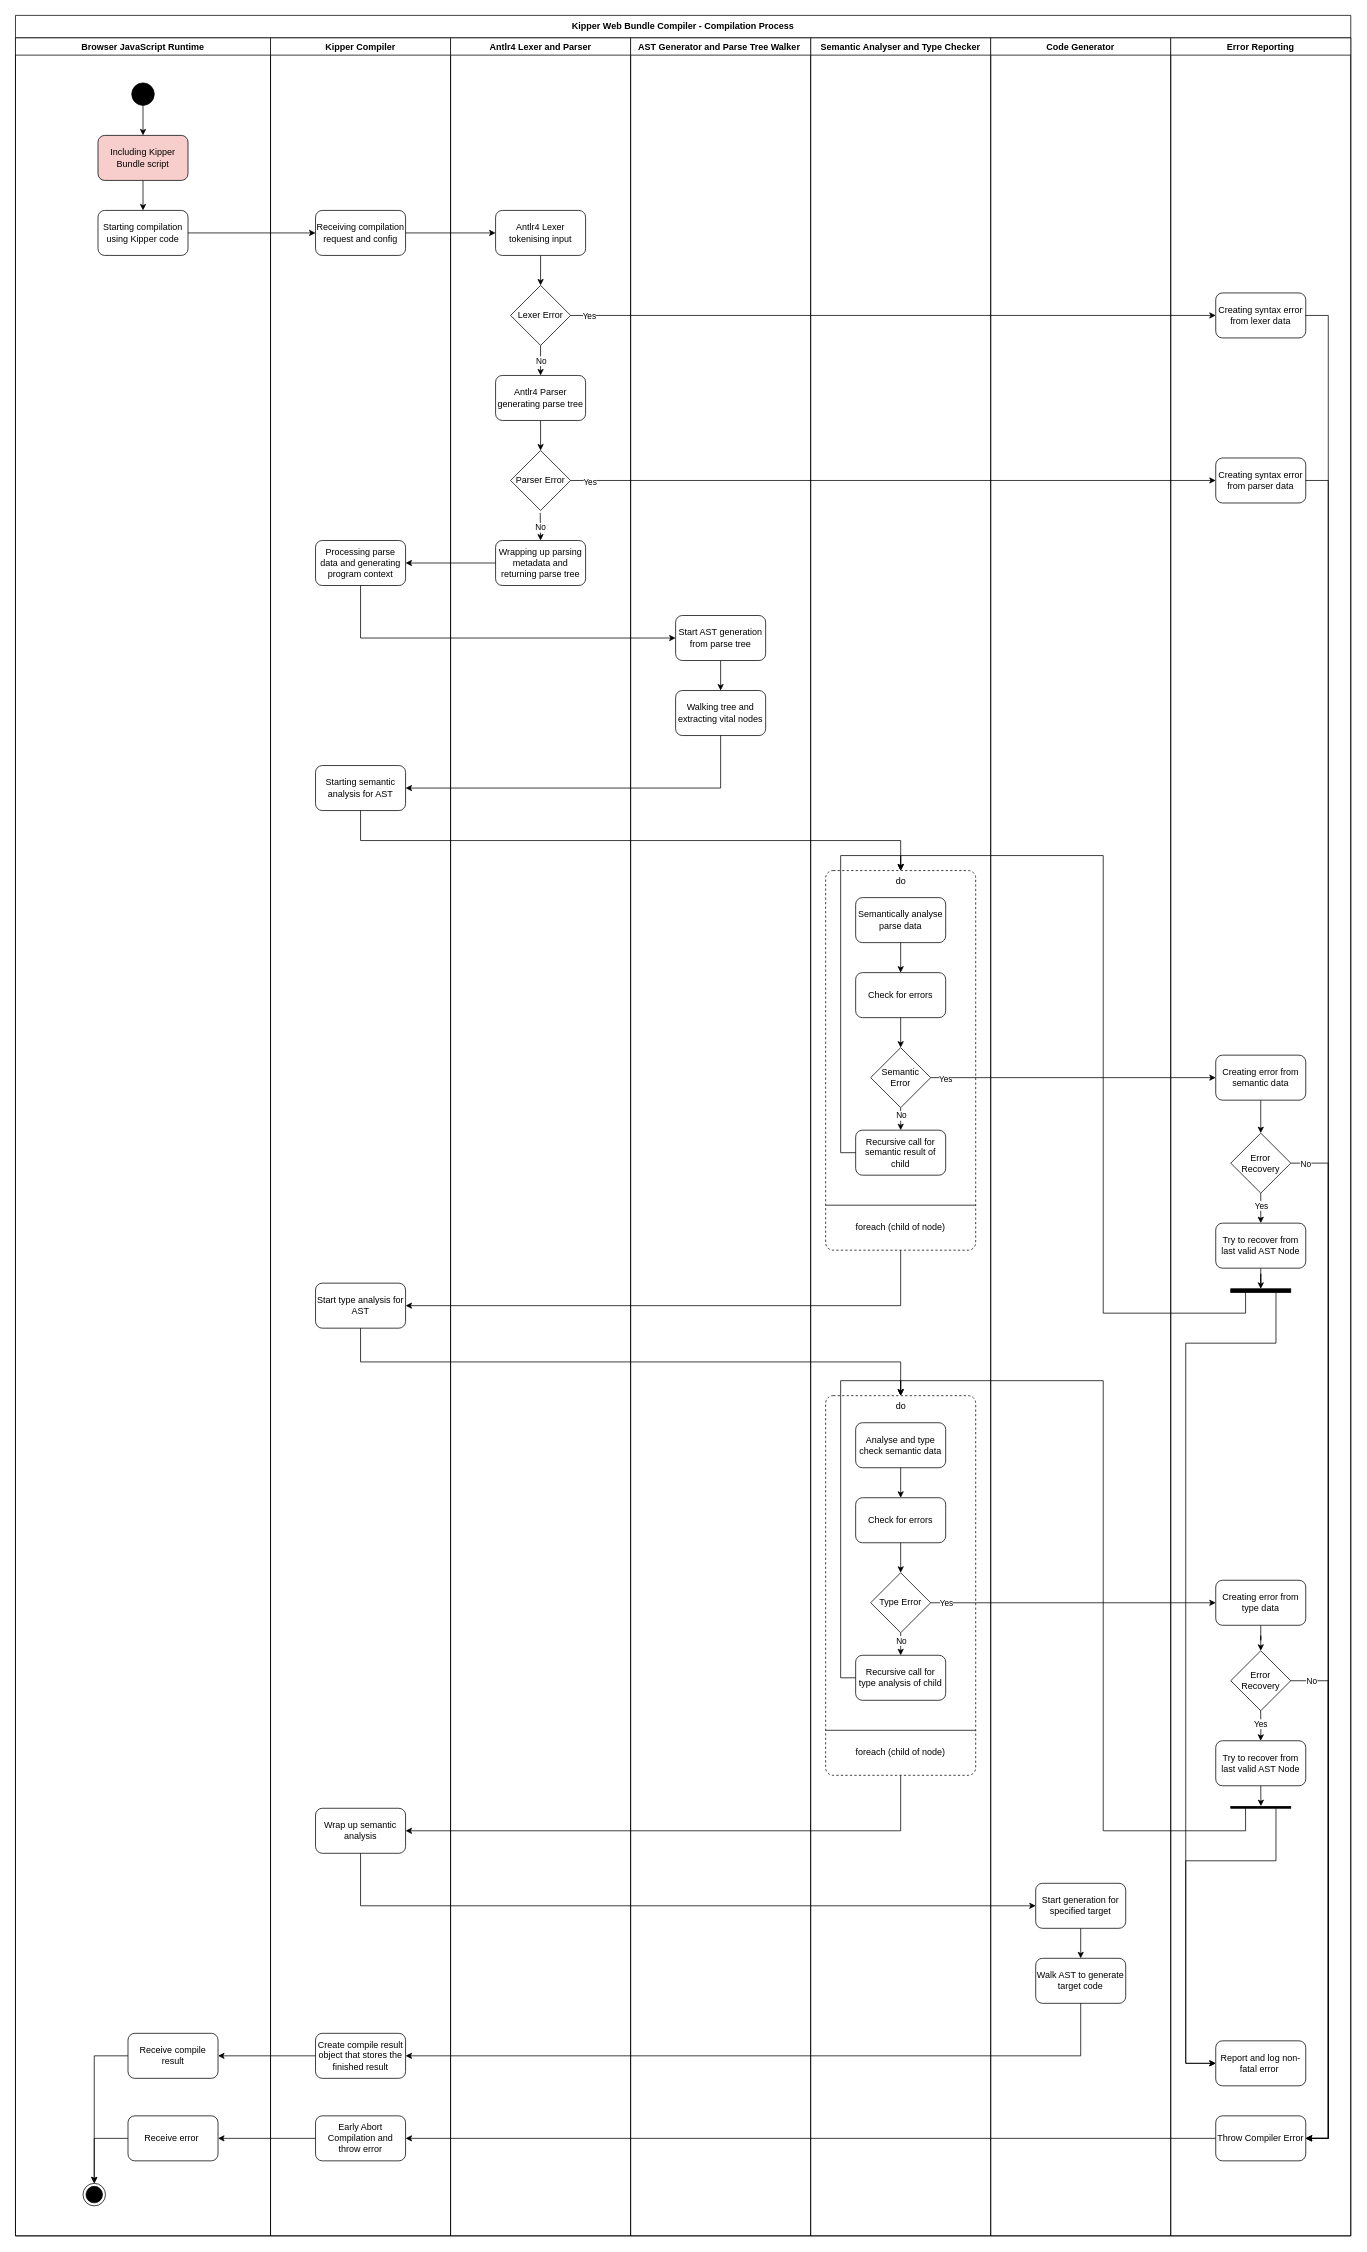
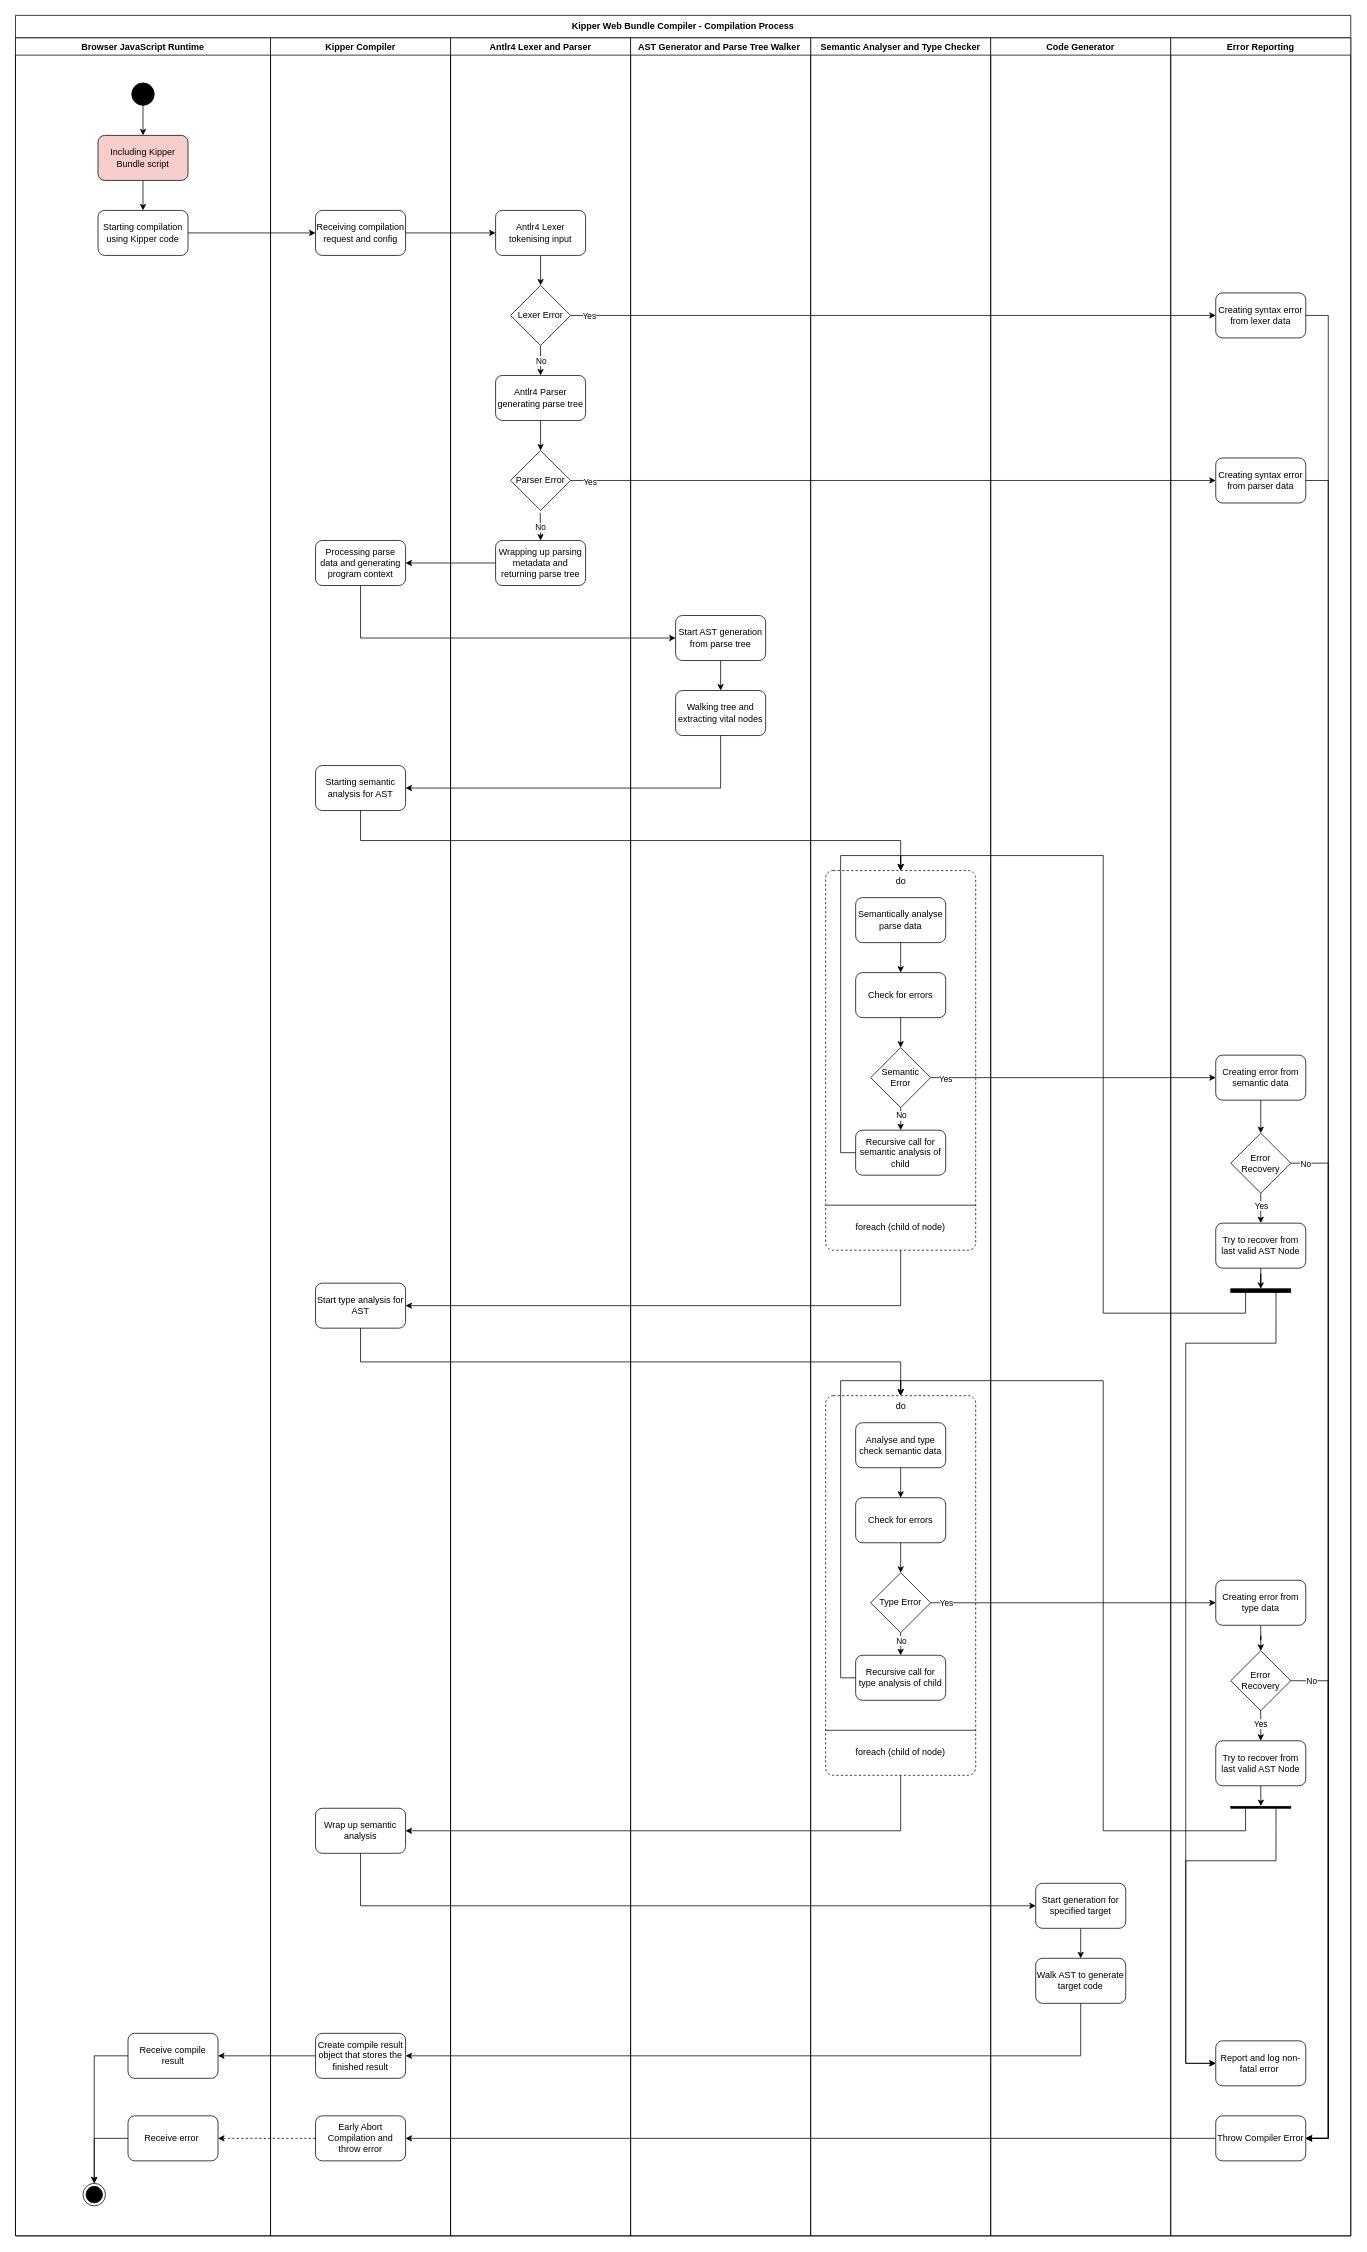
node "Recursive call for semantic result of child": label "Recursive call for semantic result of child" -> "Recursive call for semantic analysis of child"
edge "Early Abort Compilation and throw error" -> "Receive error": style solid -> dashed
